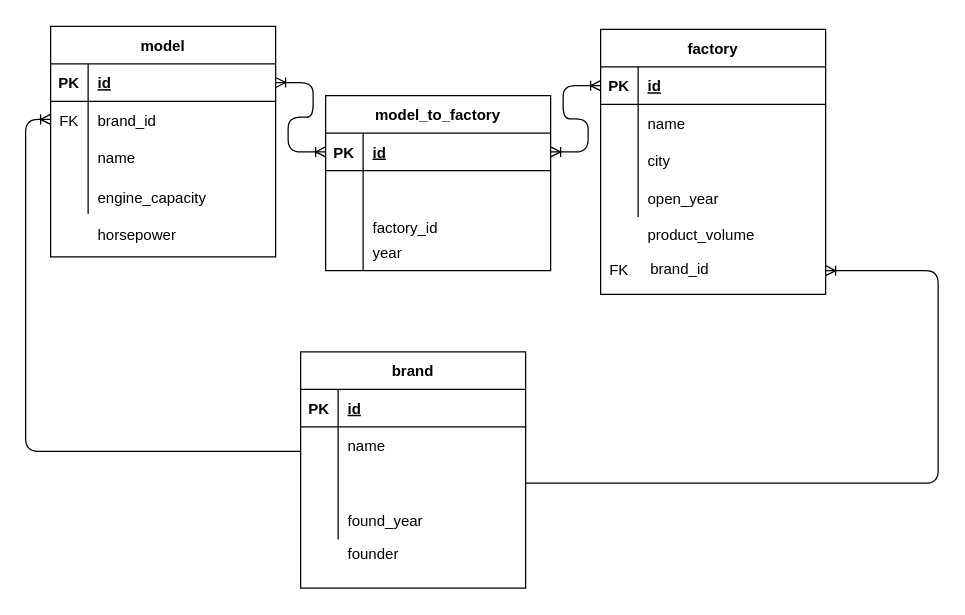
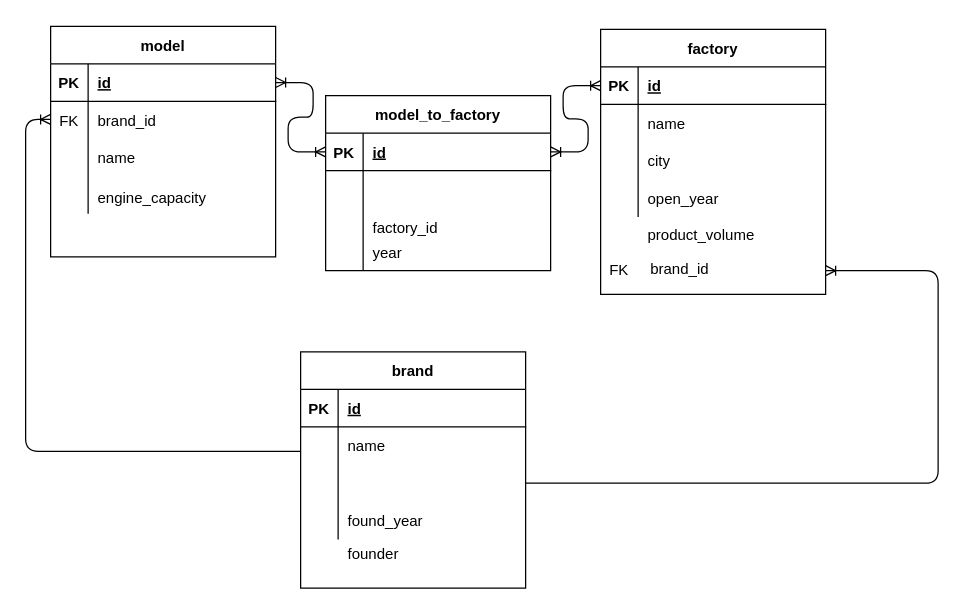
node "horsepower": removed
